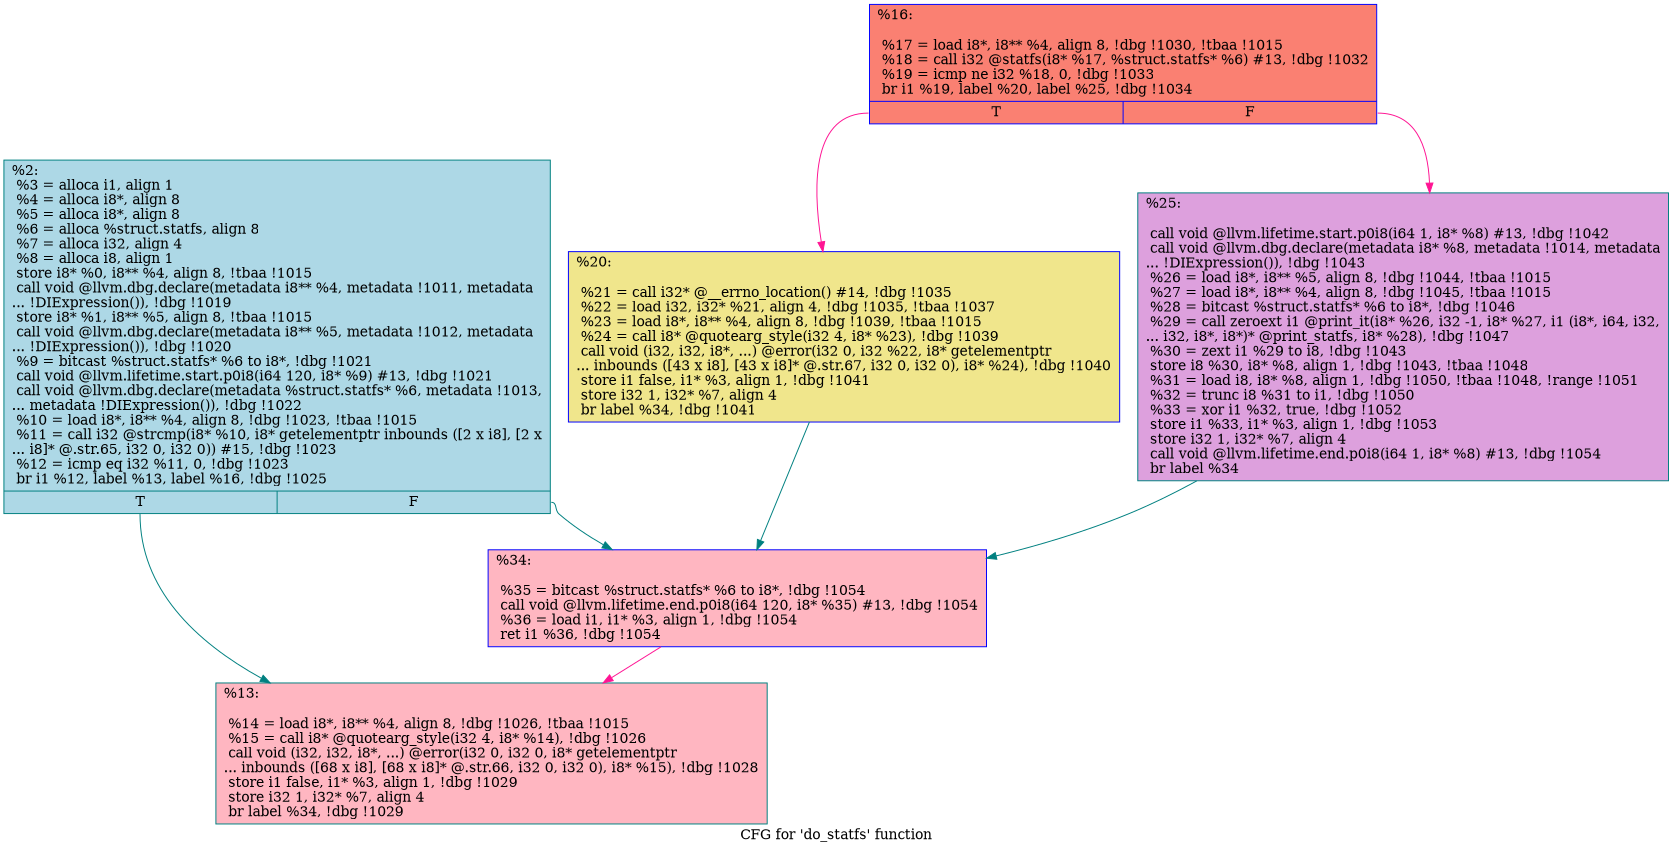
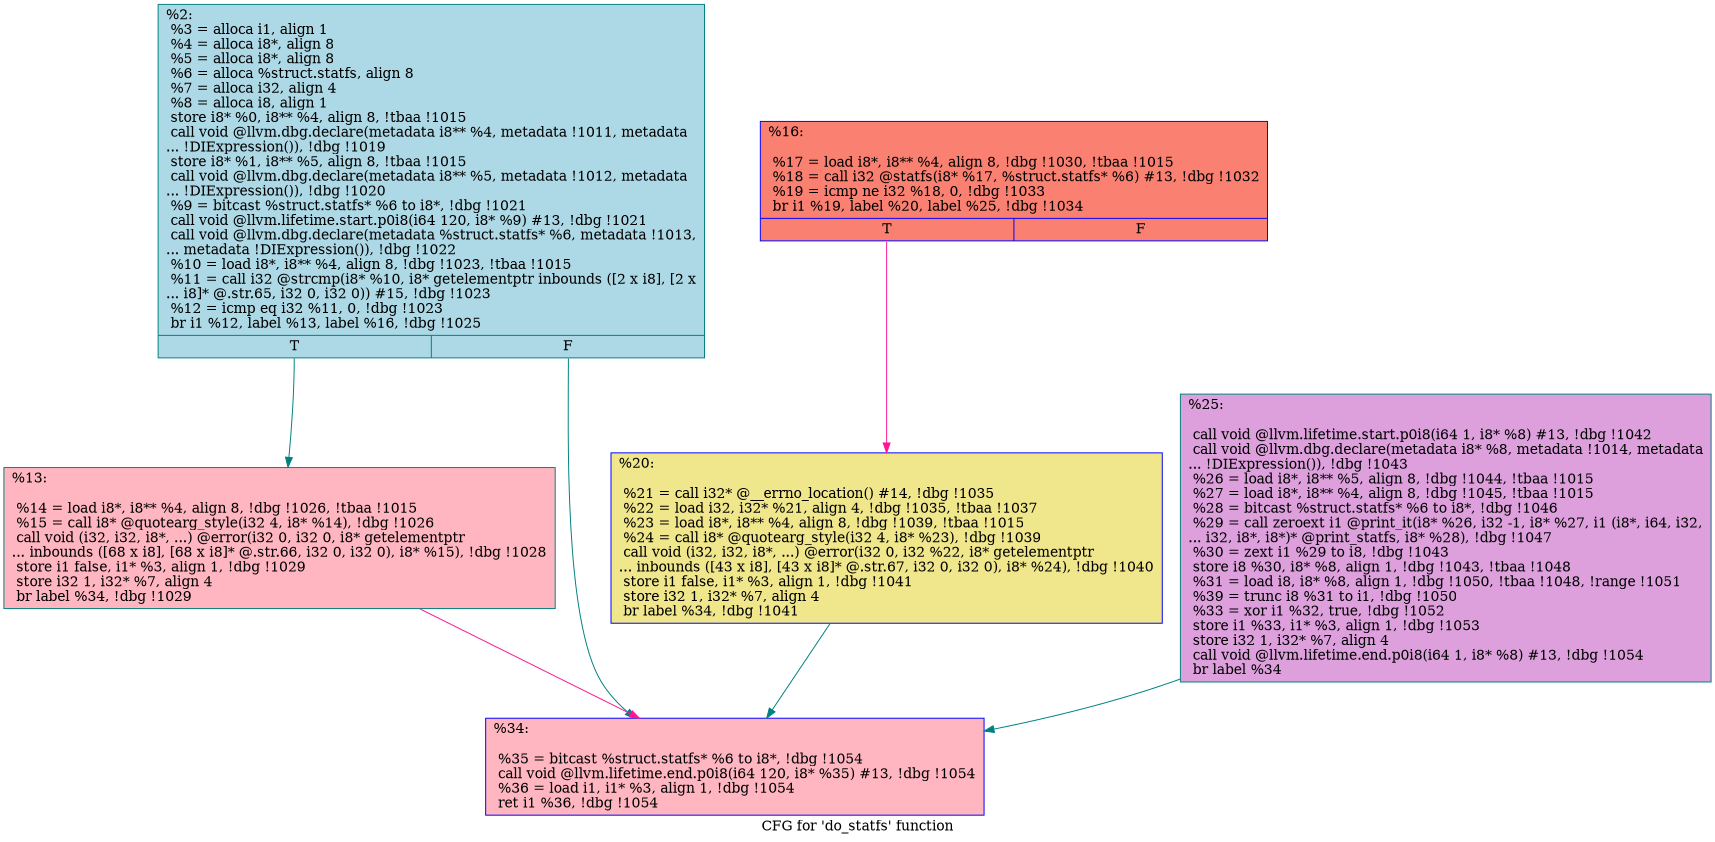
edge "%16:" -> "%25:": removed
node "%25:": text "%32 = trunc i8 %31 to i1, !dbg !1050" -> "%39 = trunc i8 %31 to i1, !dbg !1050"
edge "%34:" -> "%13:": reversed
